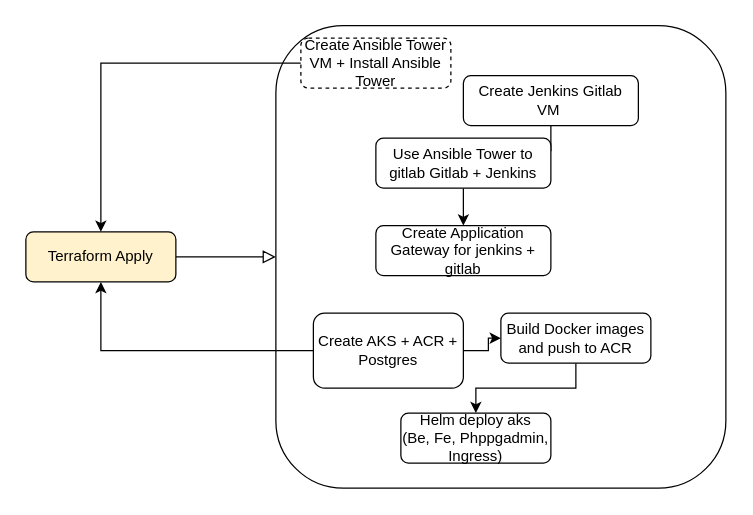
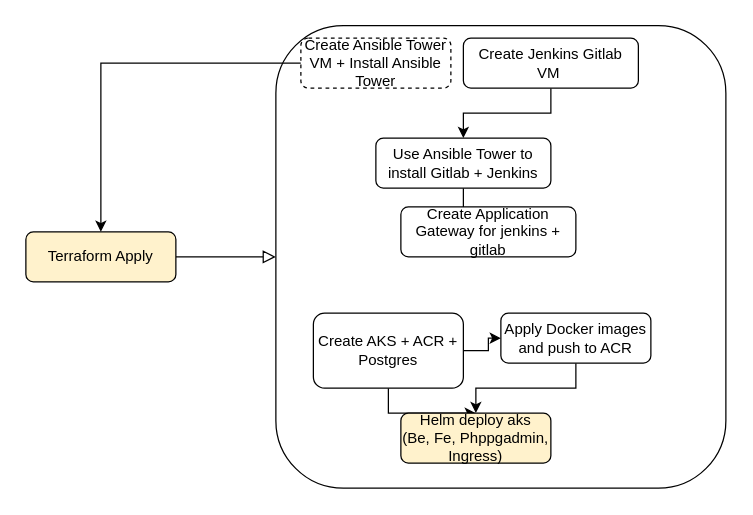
node "Create Jenkins Gitlab VM": moved (551, 101) -> (551, 63)
node "Use Ansible Tower to gitlab Gitlab + Jenkins": label "Use Ansible Tower to gitlab Gitlab + Jenkins" -> "Use Ansible Tower to install Gitlab + Jenkins"
node "Create Application Gateway for jenkins + gitlab": moved (463, 251) -> (488, 232)
node "Build Docker images and push to ACR": label "Build Docker images and push to ACR" -> "Apply Docker images and push to ACR"
edge "Create AKS + ACR + Postgres" -> "Terraform Apply": now "Create AKS + ACR + Postgres" -> "Helm deploy aks (Be, Fe, Phppgadmin, Ingress)"
node "Helm deploy aks (Be, Fe, Phppgadmin, Ingress)": fillcolor #ffffff -> #fff2cc
